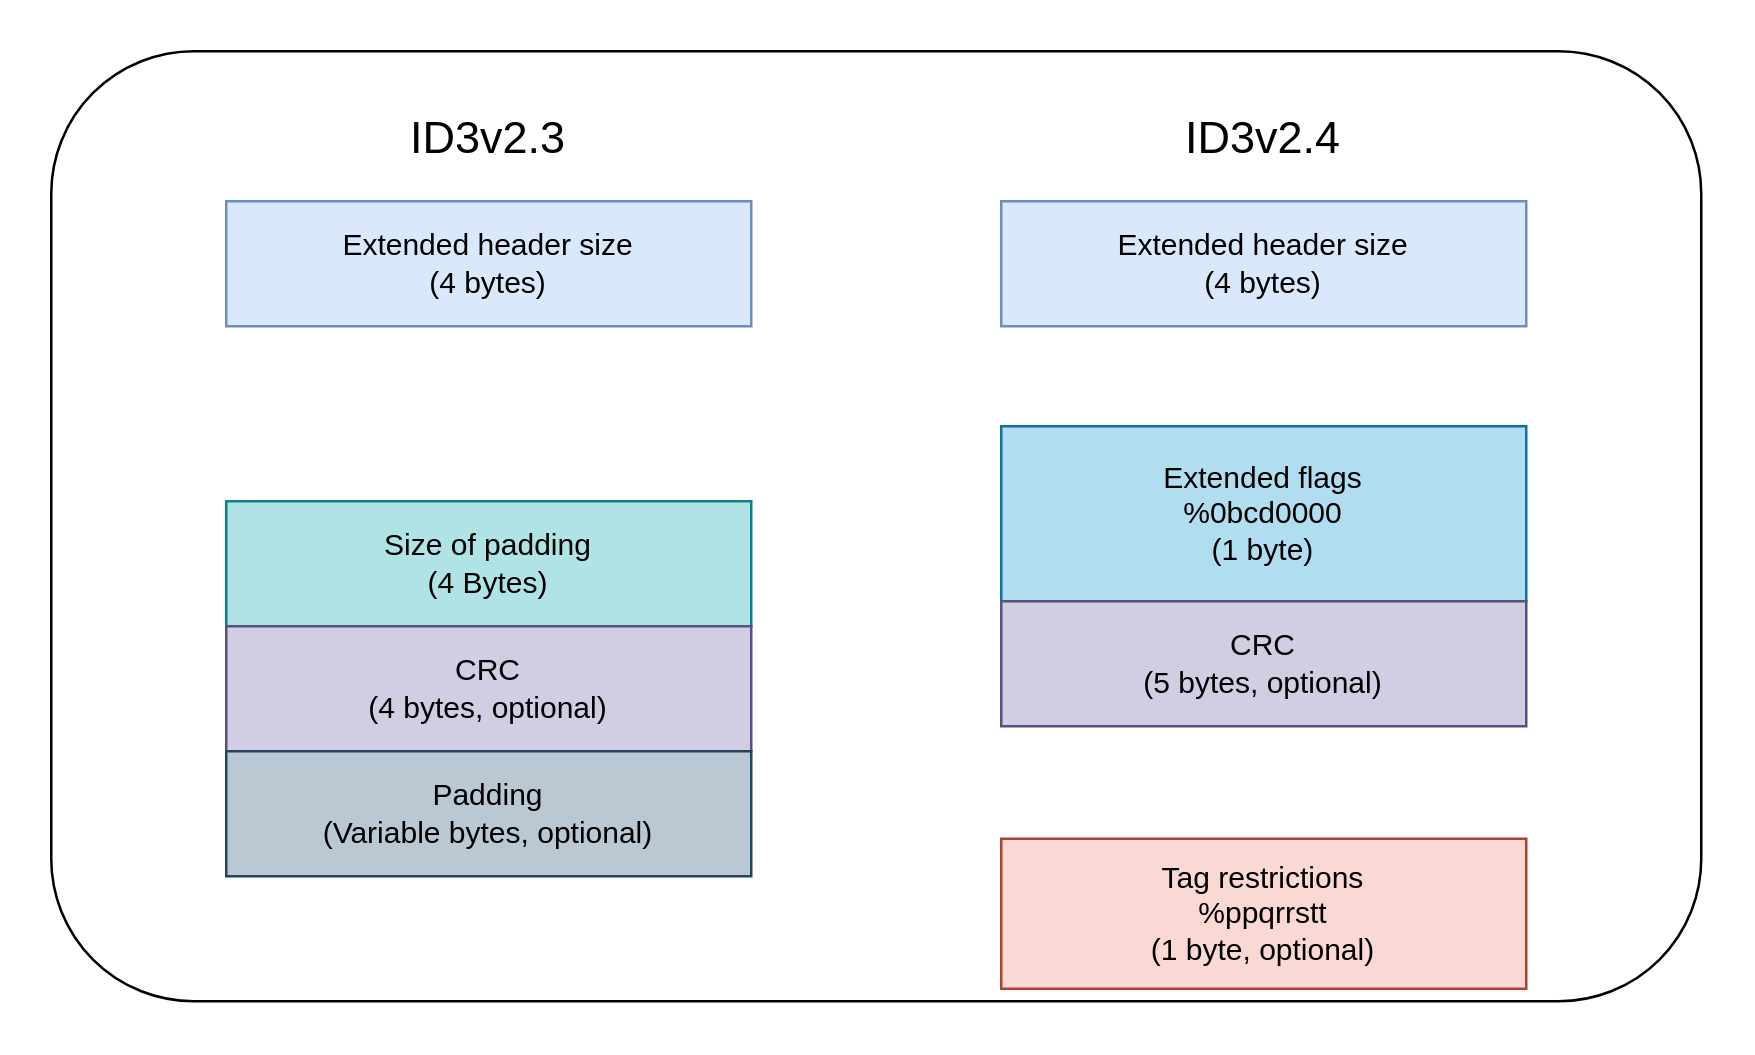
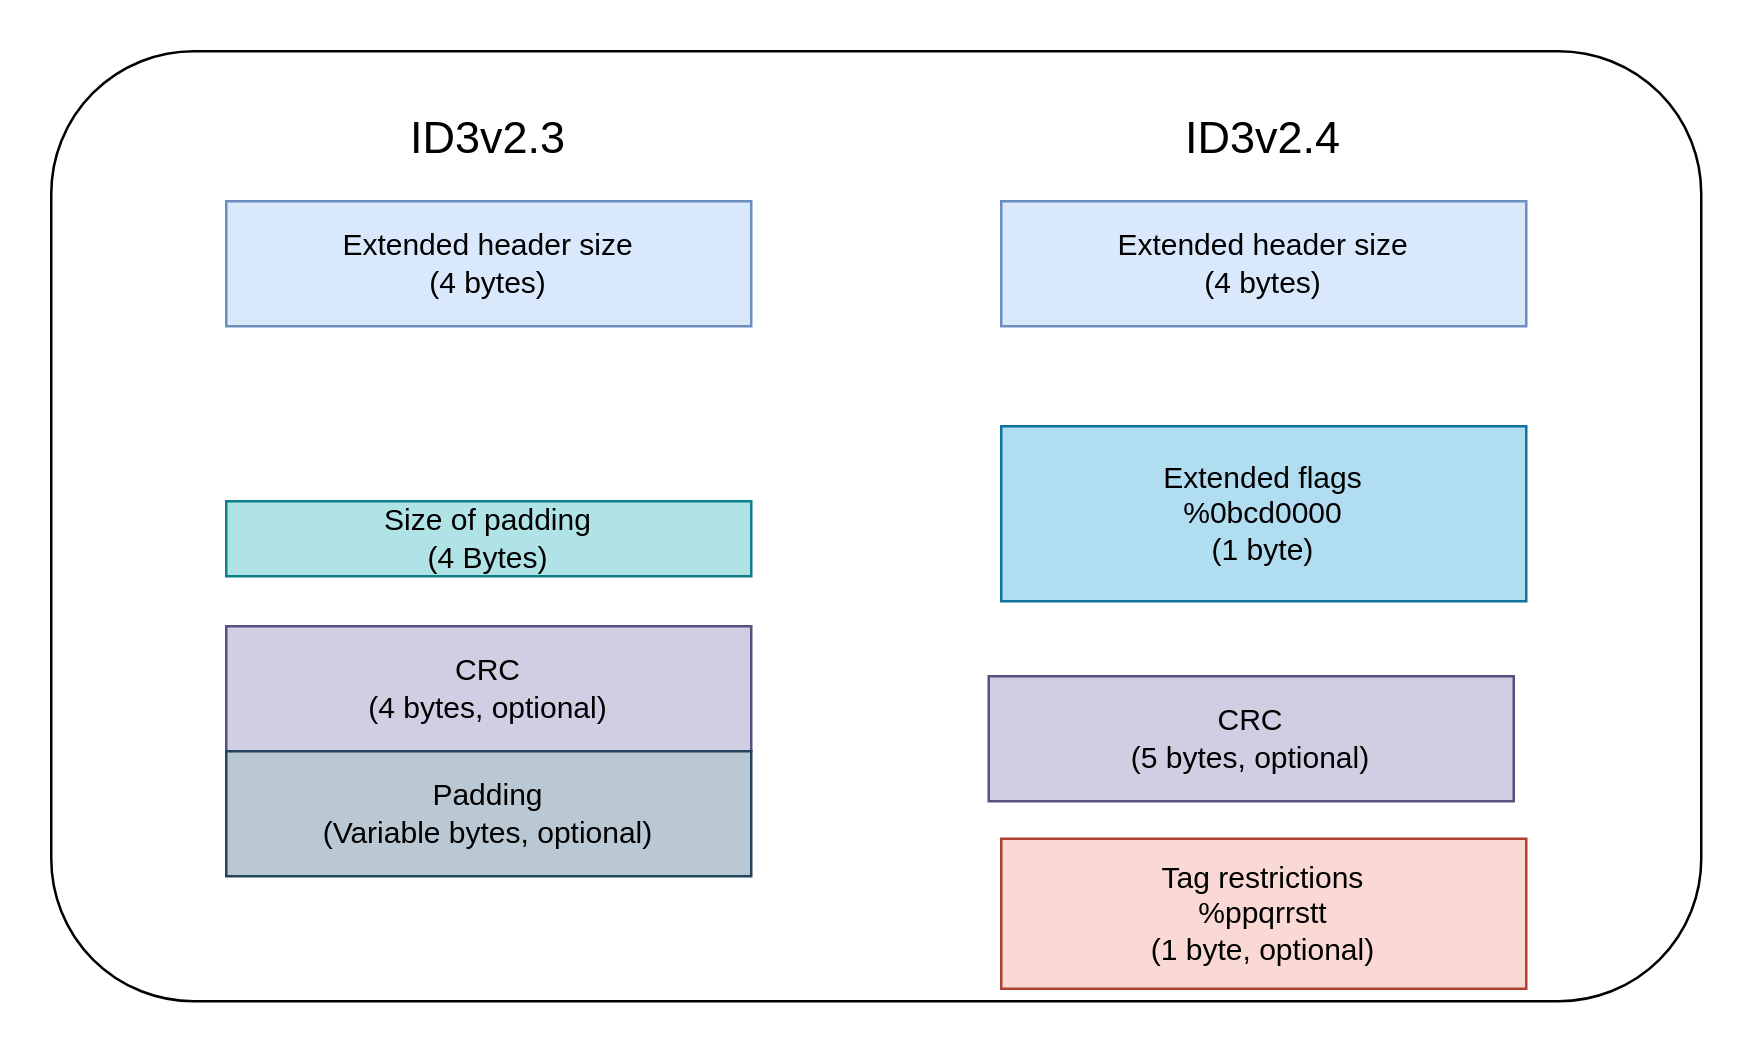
node "Size of padding (4 Bytes)": size 525x125 -> 525x75
node "CRC (5 bytes, optional)": moved (1264, 664) -> (1251, 739)
